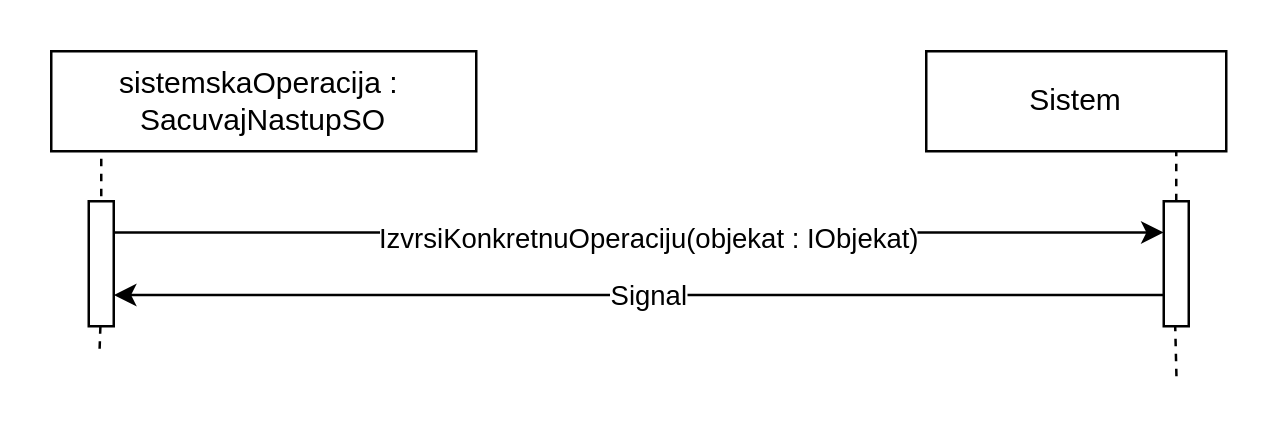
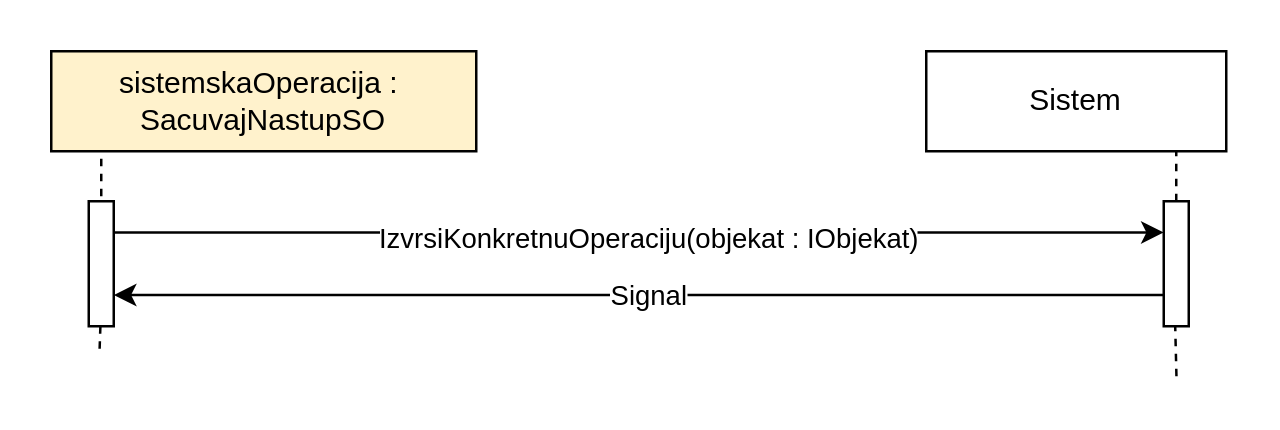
node "sistemskaOperacija : SacuvajNastupSO": fillcolor #ffffff -> #fff2cc
